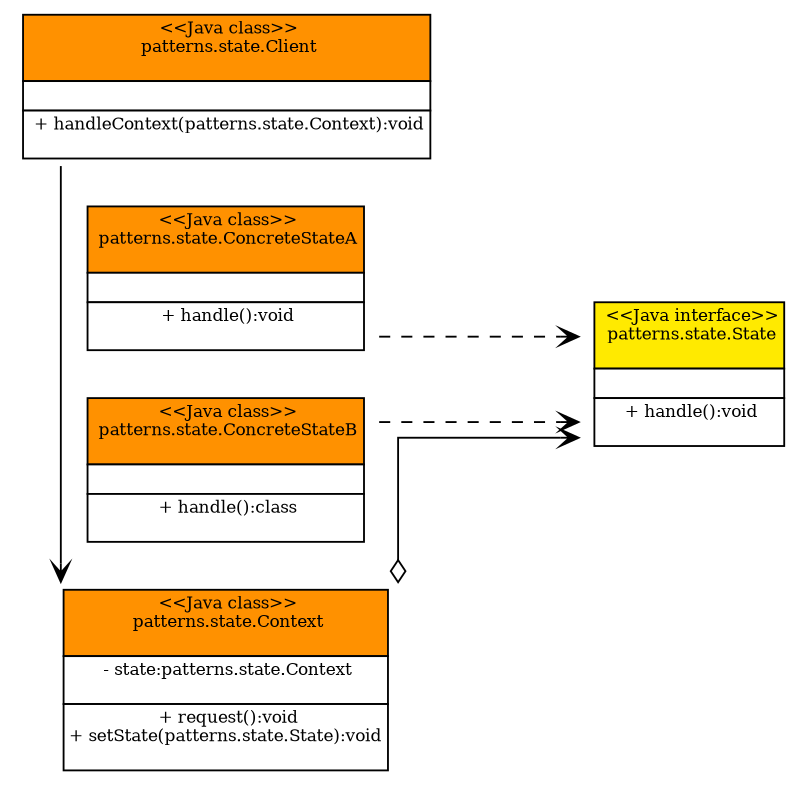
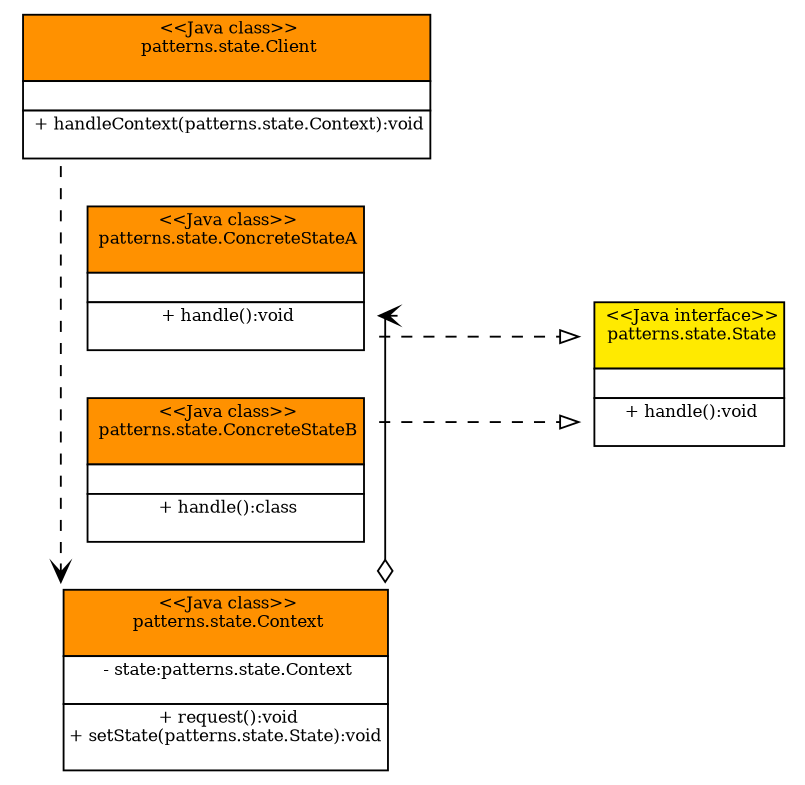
edge "patterns.state.ConcreteStateA" -> "patterns.state.State": arrowhead vee -> empty
edge "patterns.state.Client" -> "patterns.state.Context": style solid -> dashed
edge "patterns.state.ConcreteStateB" -> "patterns.state.State": arrowhead vee -> empty
edge "patterns.state.State" -- "patterns.state.Context": now "patterns.state.ConcreteStateA" -- "patterns.state.Context"
